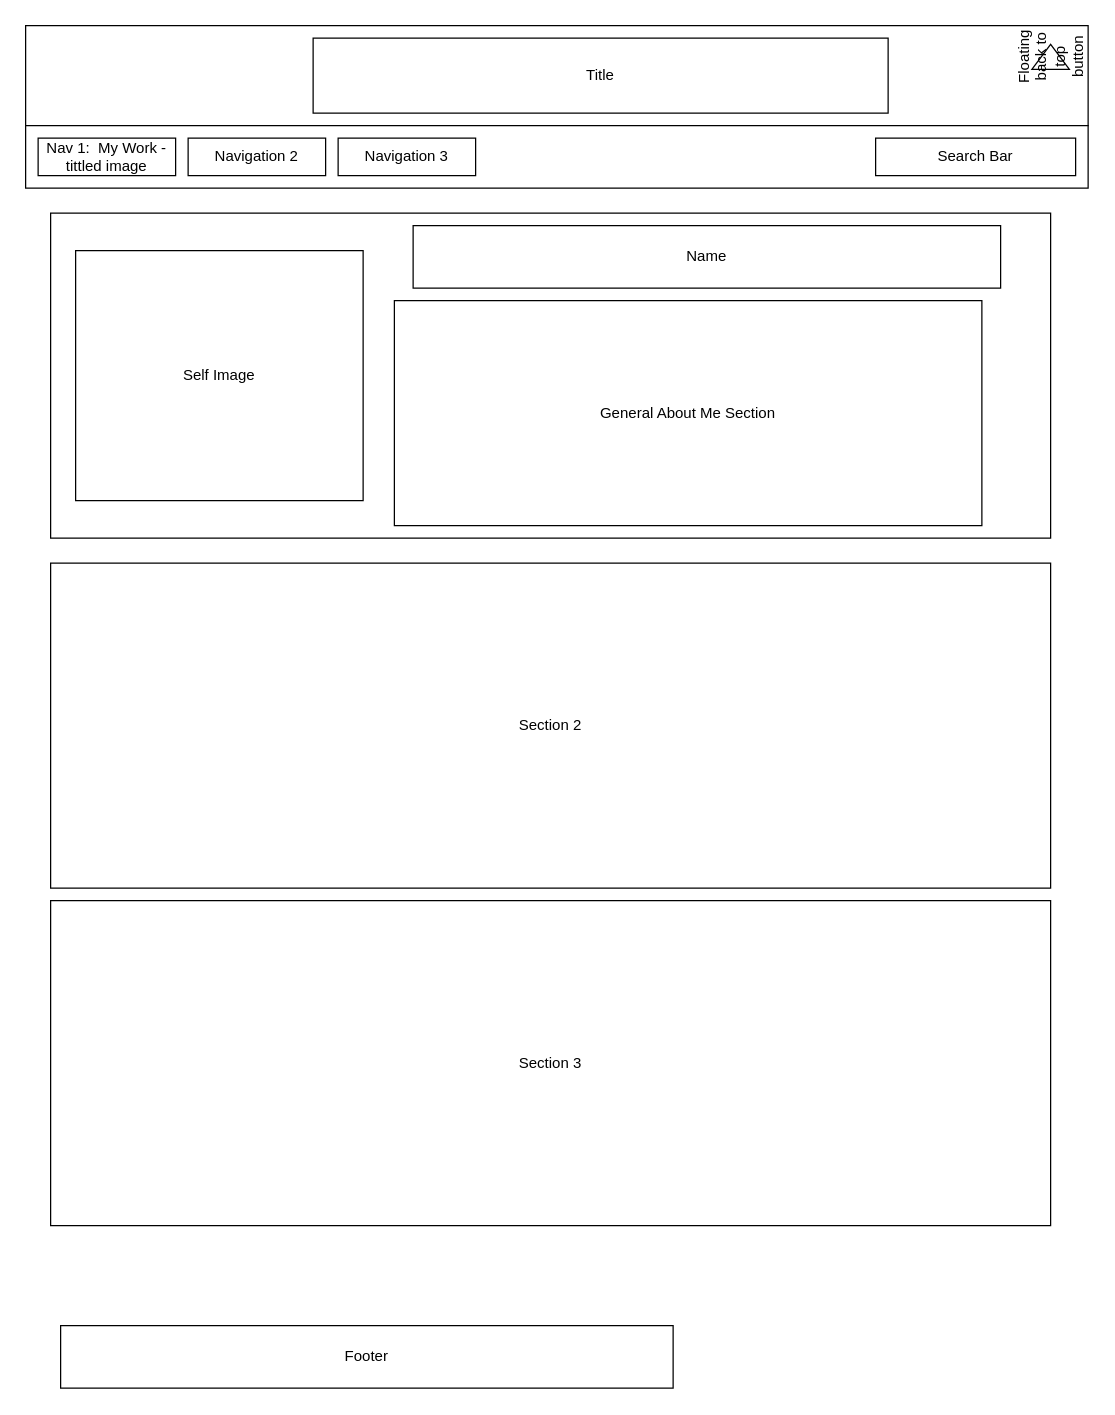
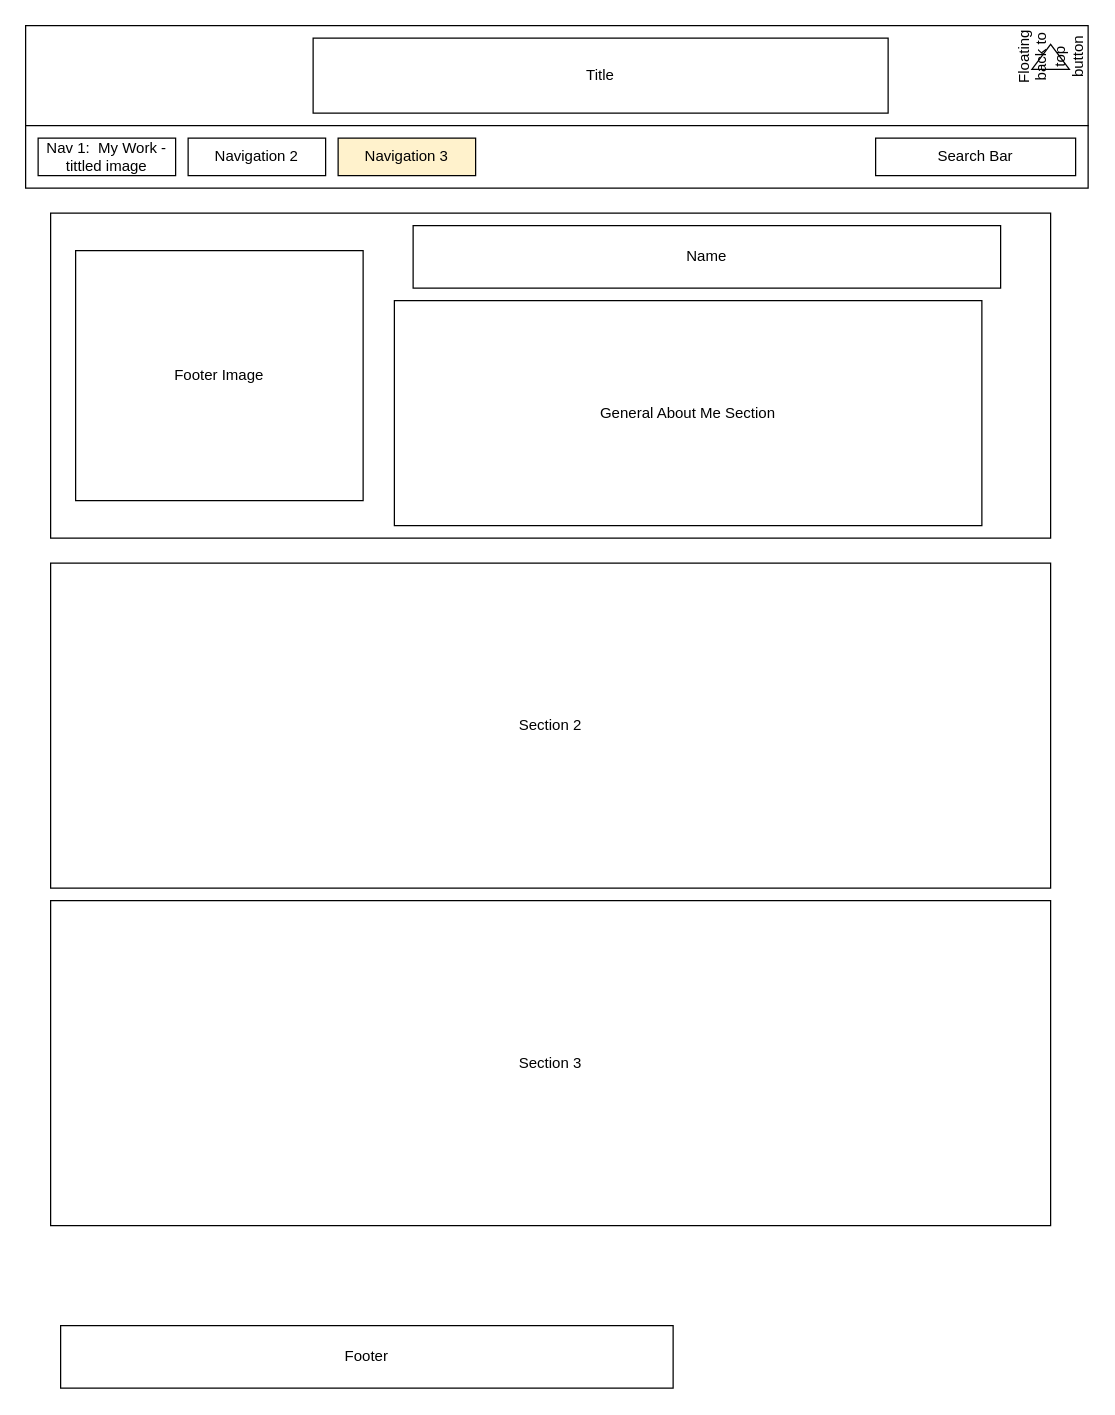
node "Navigation 3": fillcolor #ffffff -> #fff2cc
node "Self Image": label "Self Image" -> "Footer Image"
